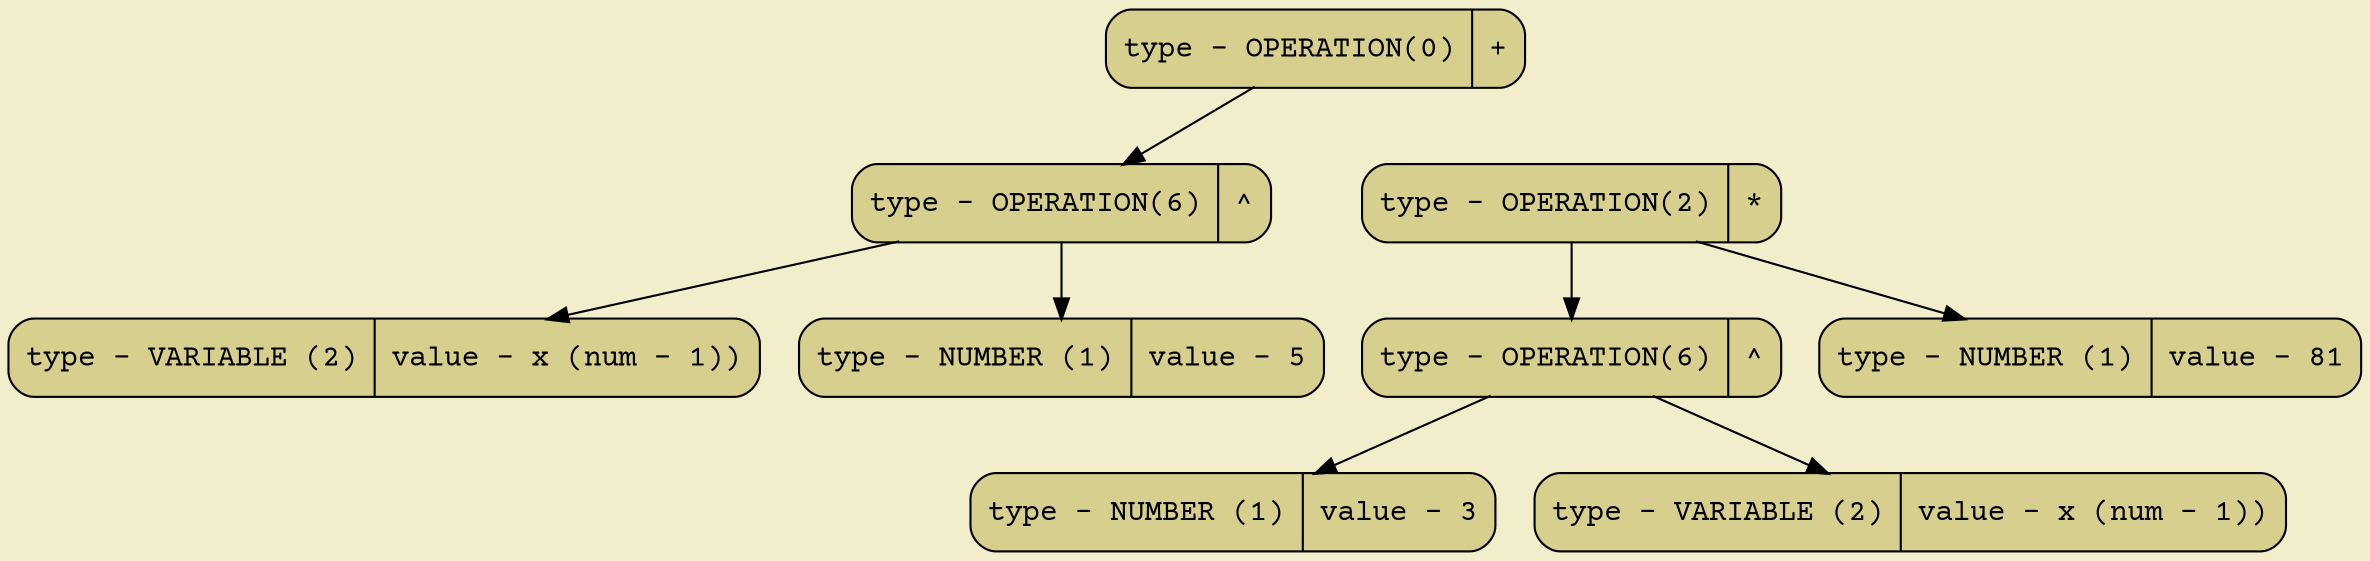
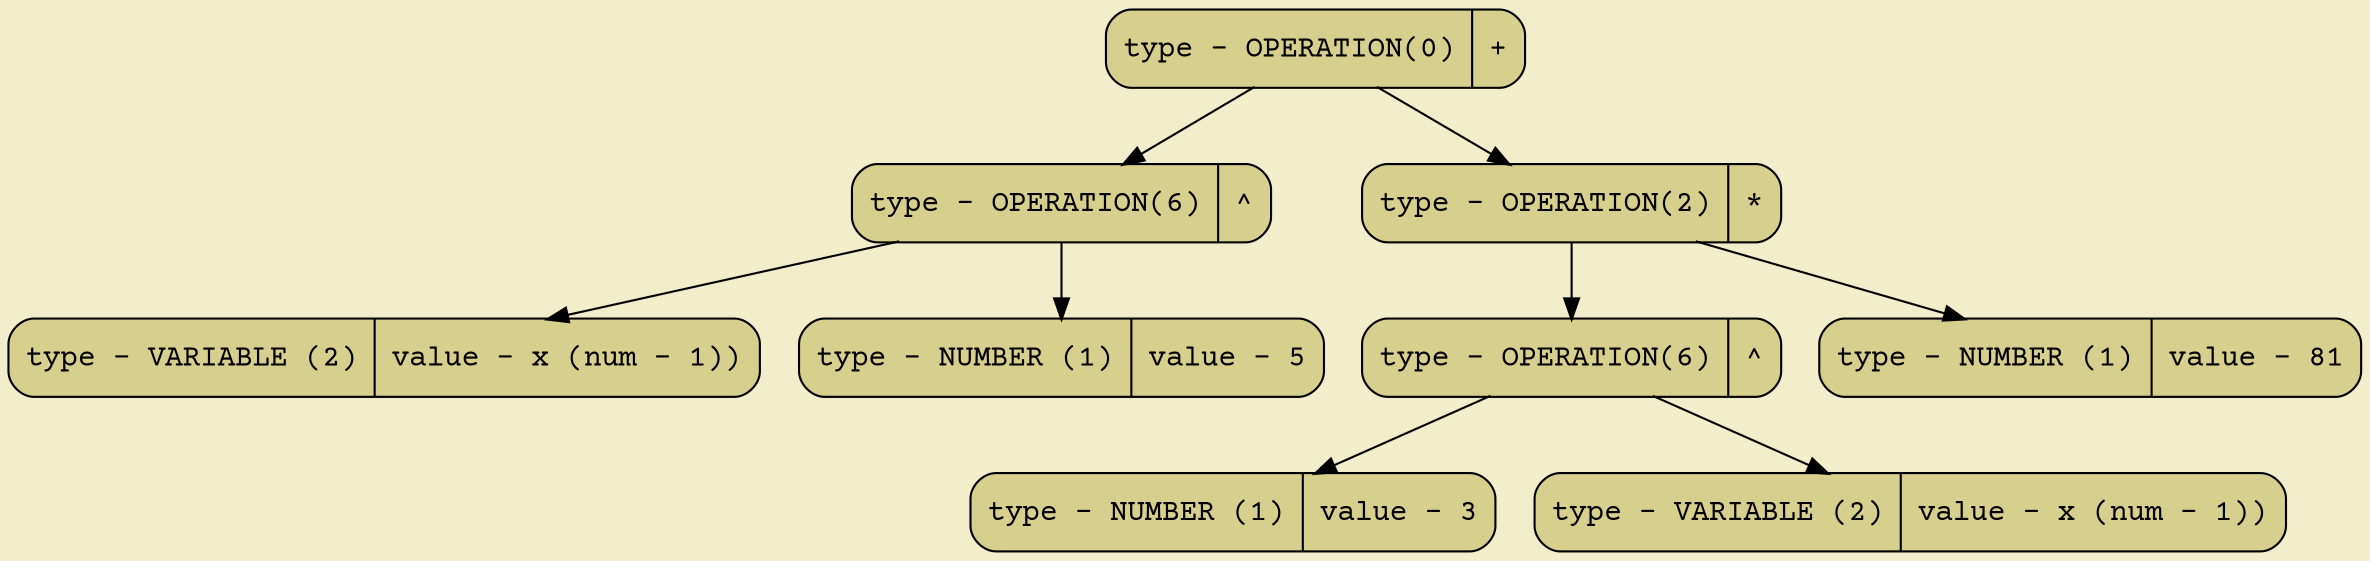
edge "type - OPERATION(0)" -> "type - OPERATION(2)": added
